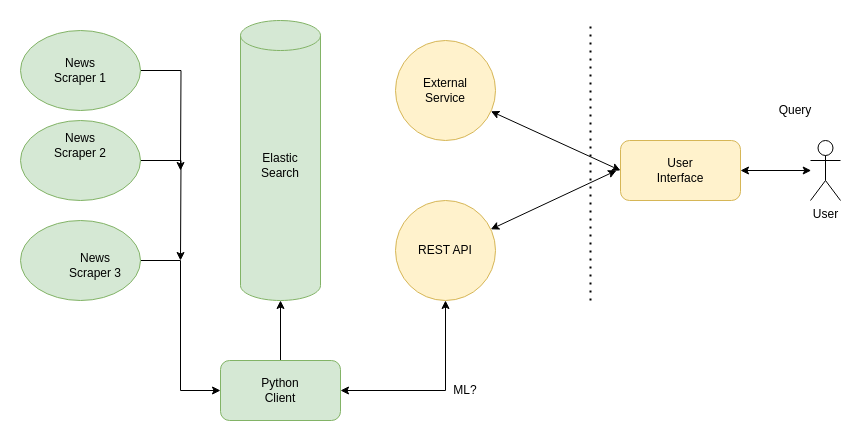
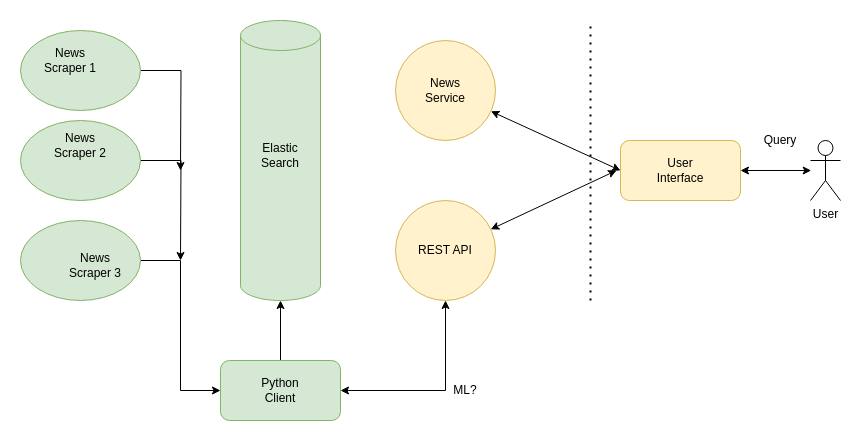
node "News Scraper 1": moved (81, 71) -> (71, 61)
node "External Service": label "External Service" -> "News Service"
node "Query": moved (796, 111) -> (781, 141)
node "Elastic Search": moved (281, 166) -> (281, 156)
